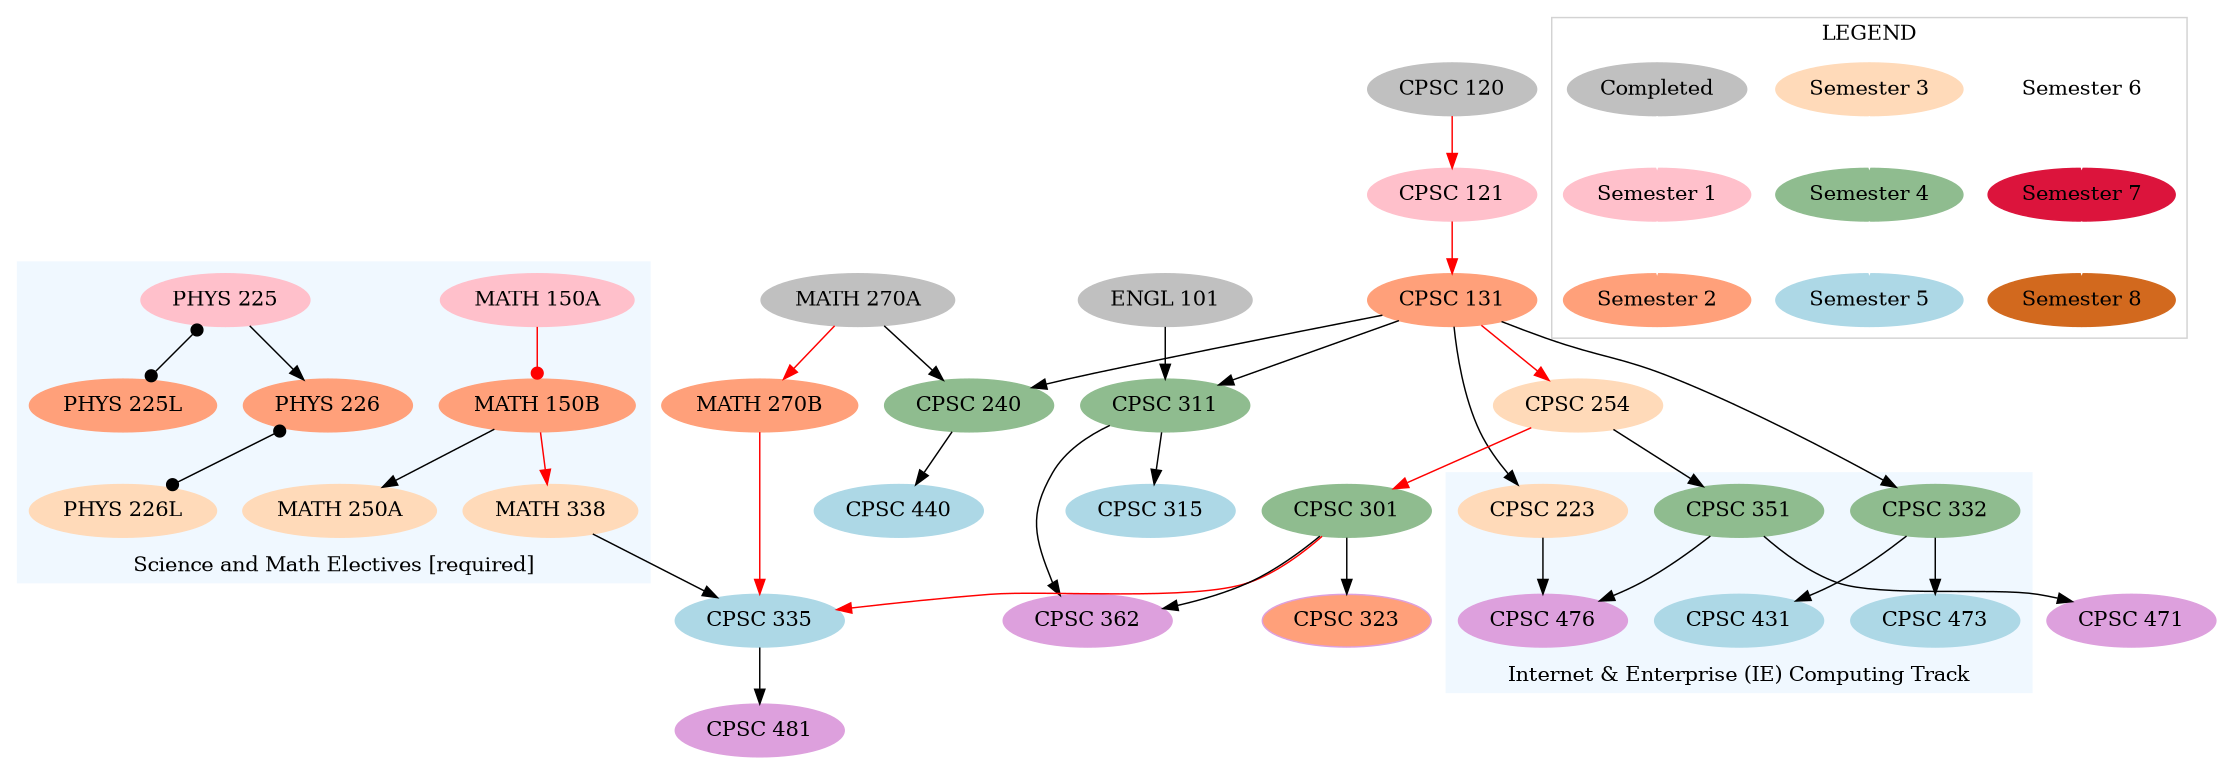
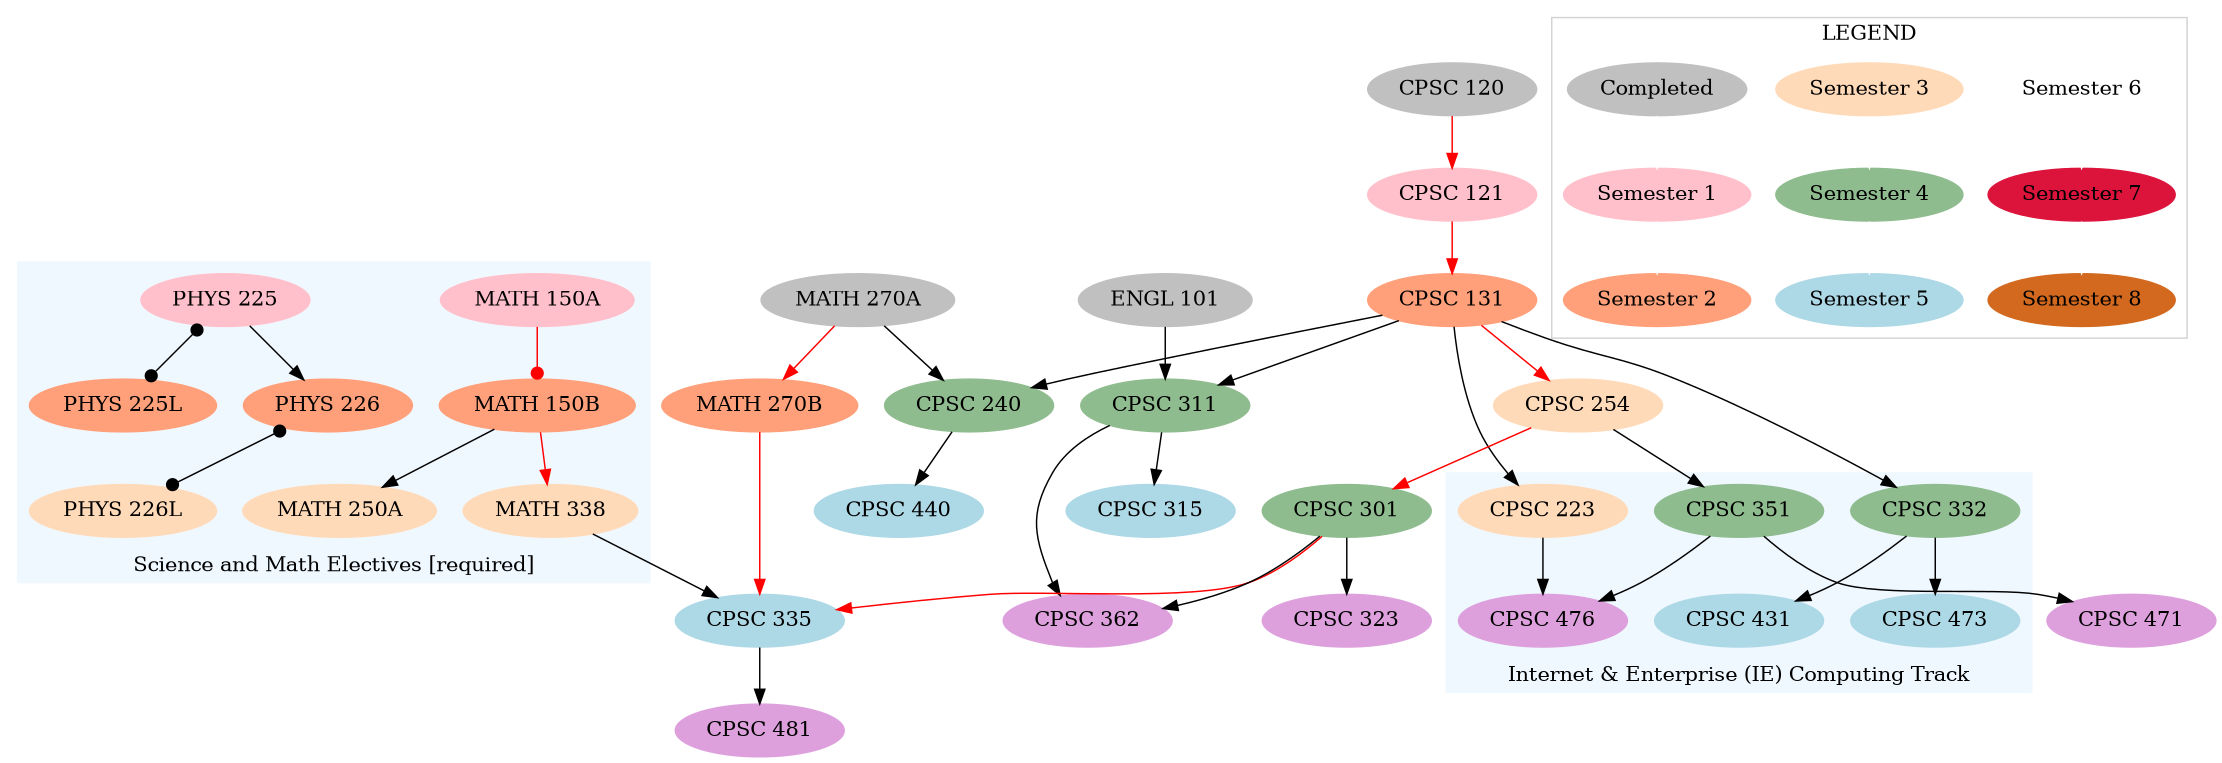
node "CPSC 323": fillcolor lightsalmon -> plum
